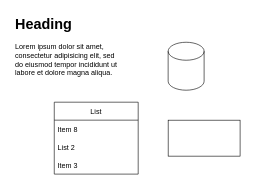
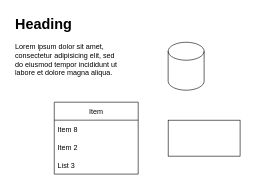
node "List": label "List" -> "Item"
node "List 2": label "List 2" -> "Item 2"
node "Item 3": label "Item 3" -> "List 3"
